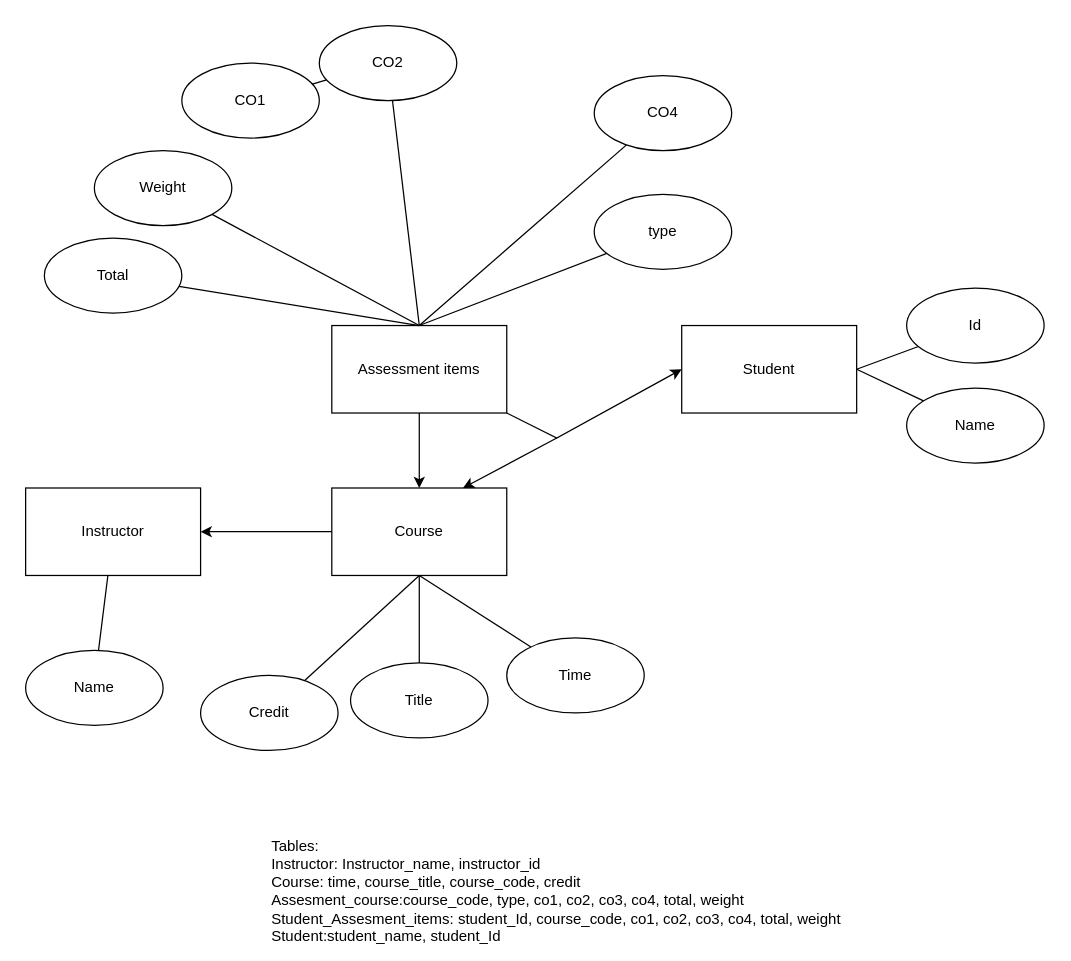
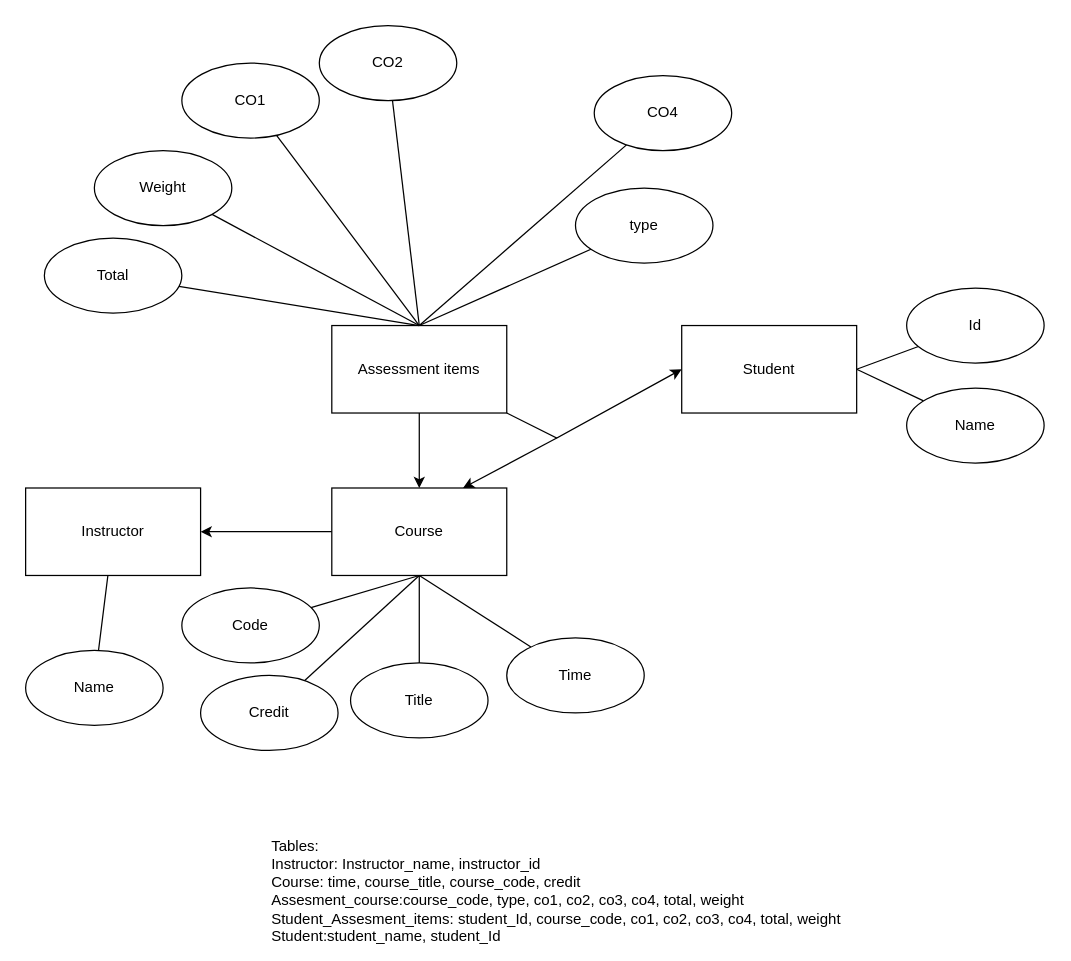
edge "CO2" -- "CO1": now "Assessment items" -- "CO1"
node "type": moved (663, 232) -> (644, 226)
edge "Course" -- "Code": added
node "Code": added
